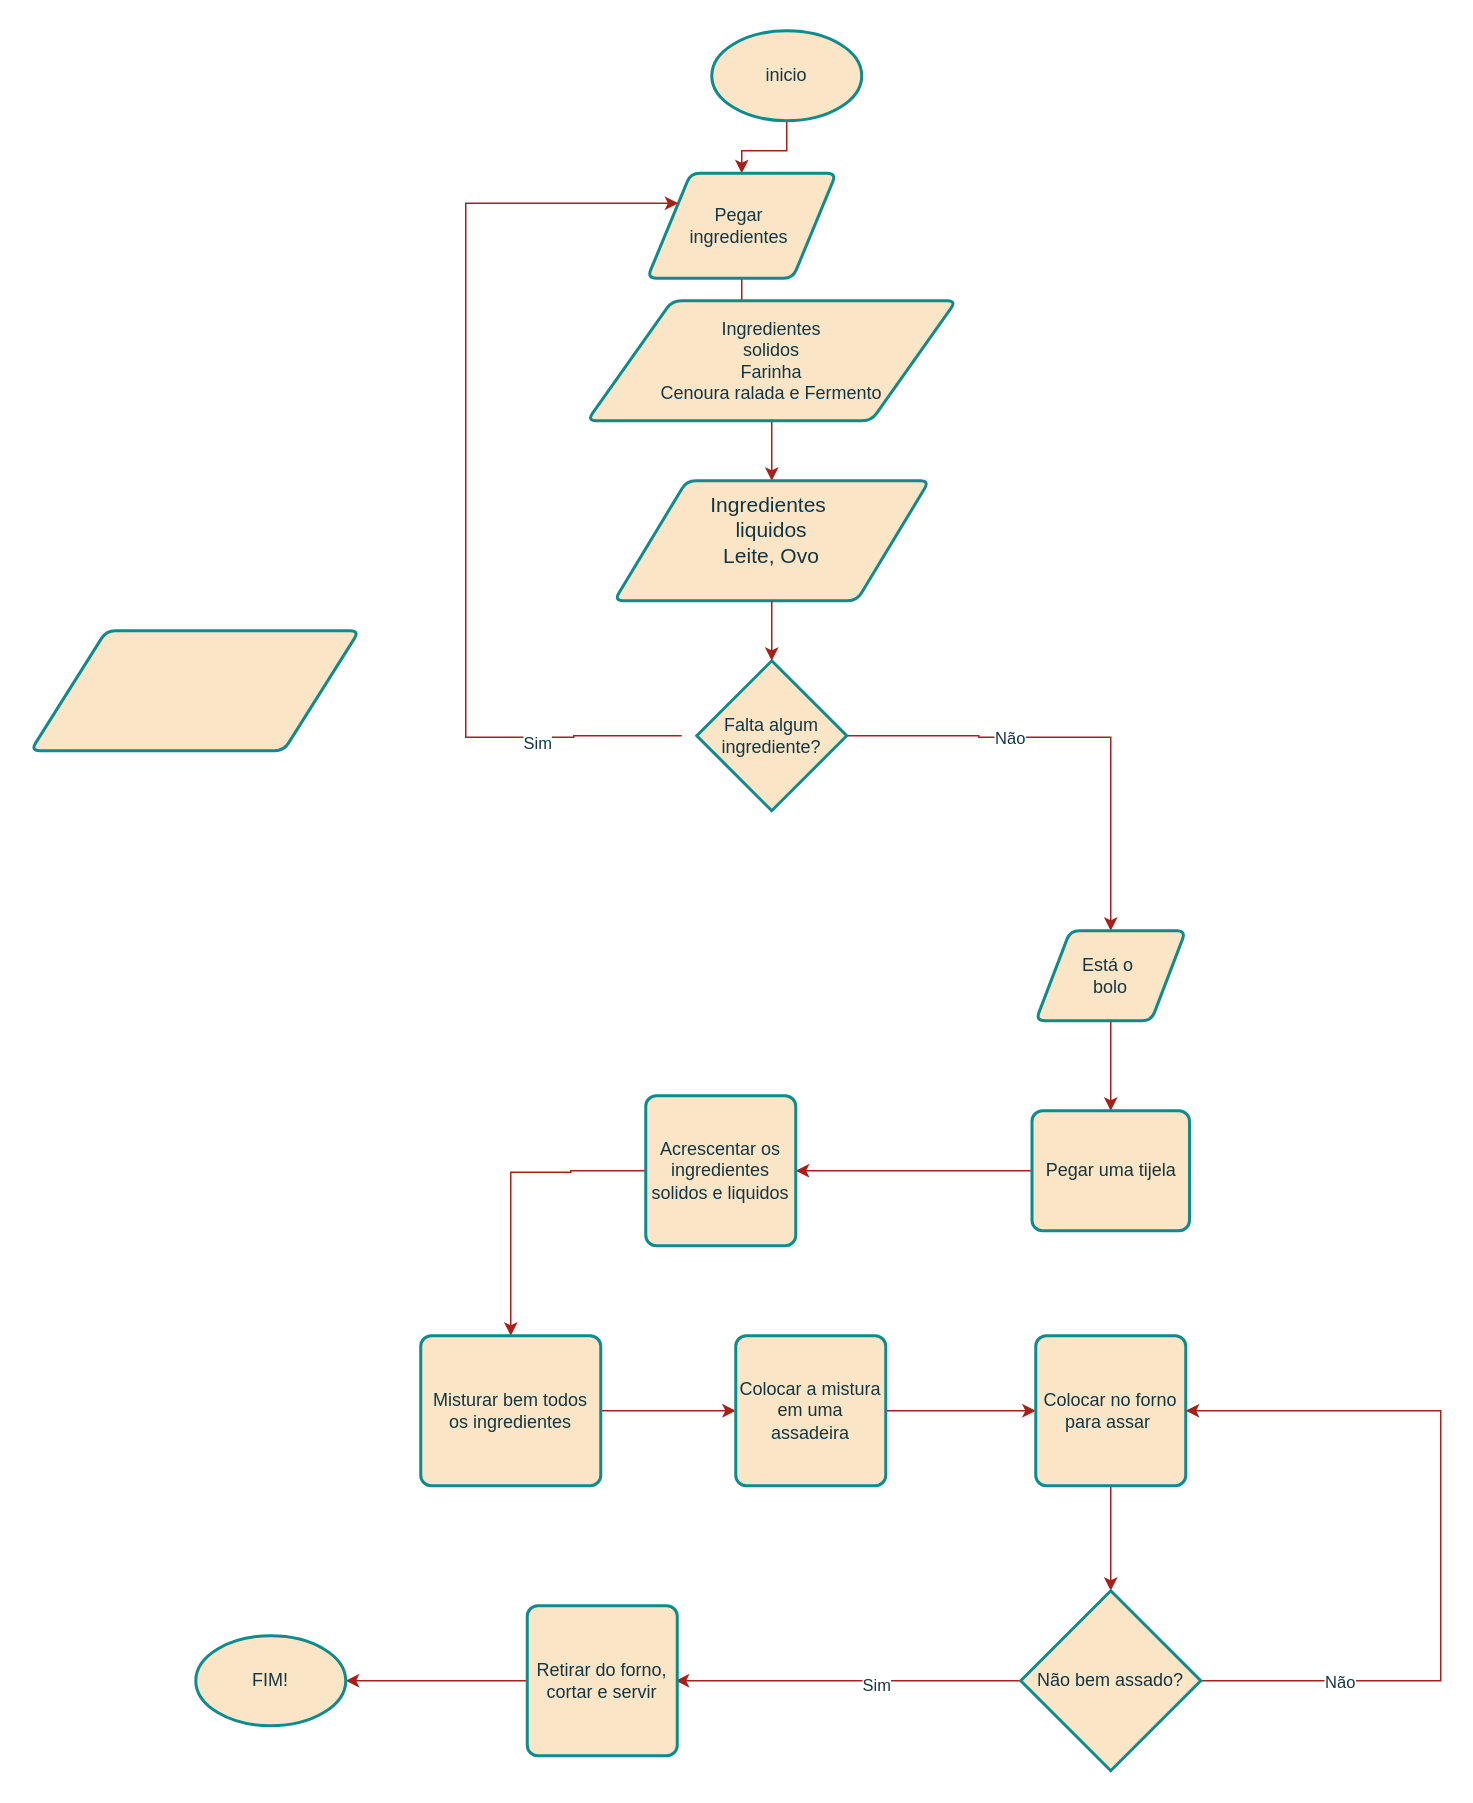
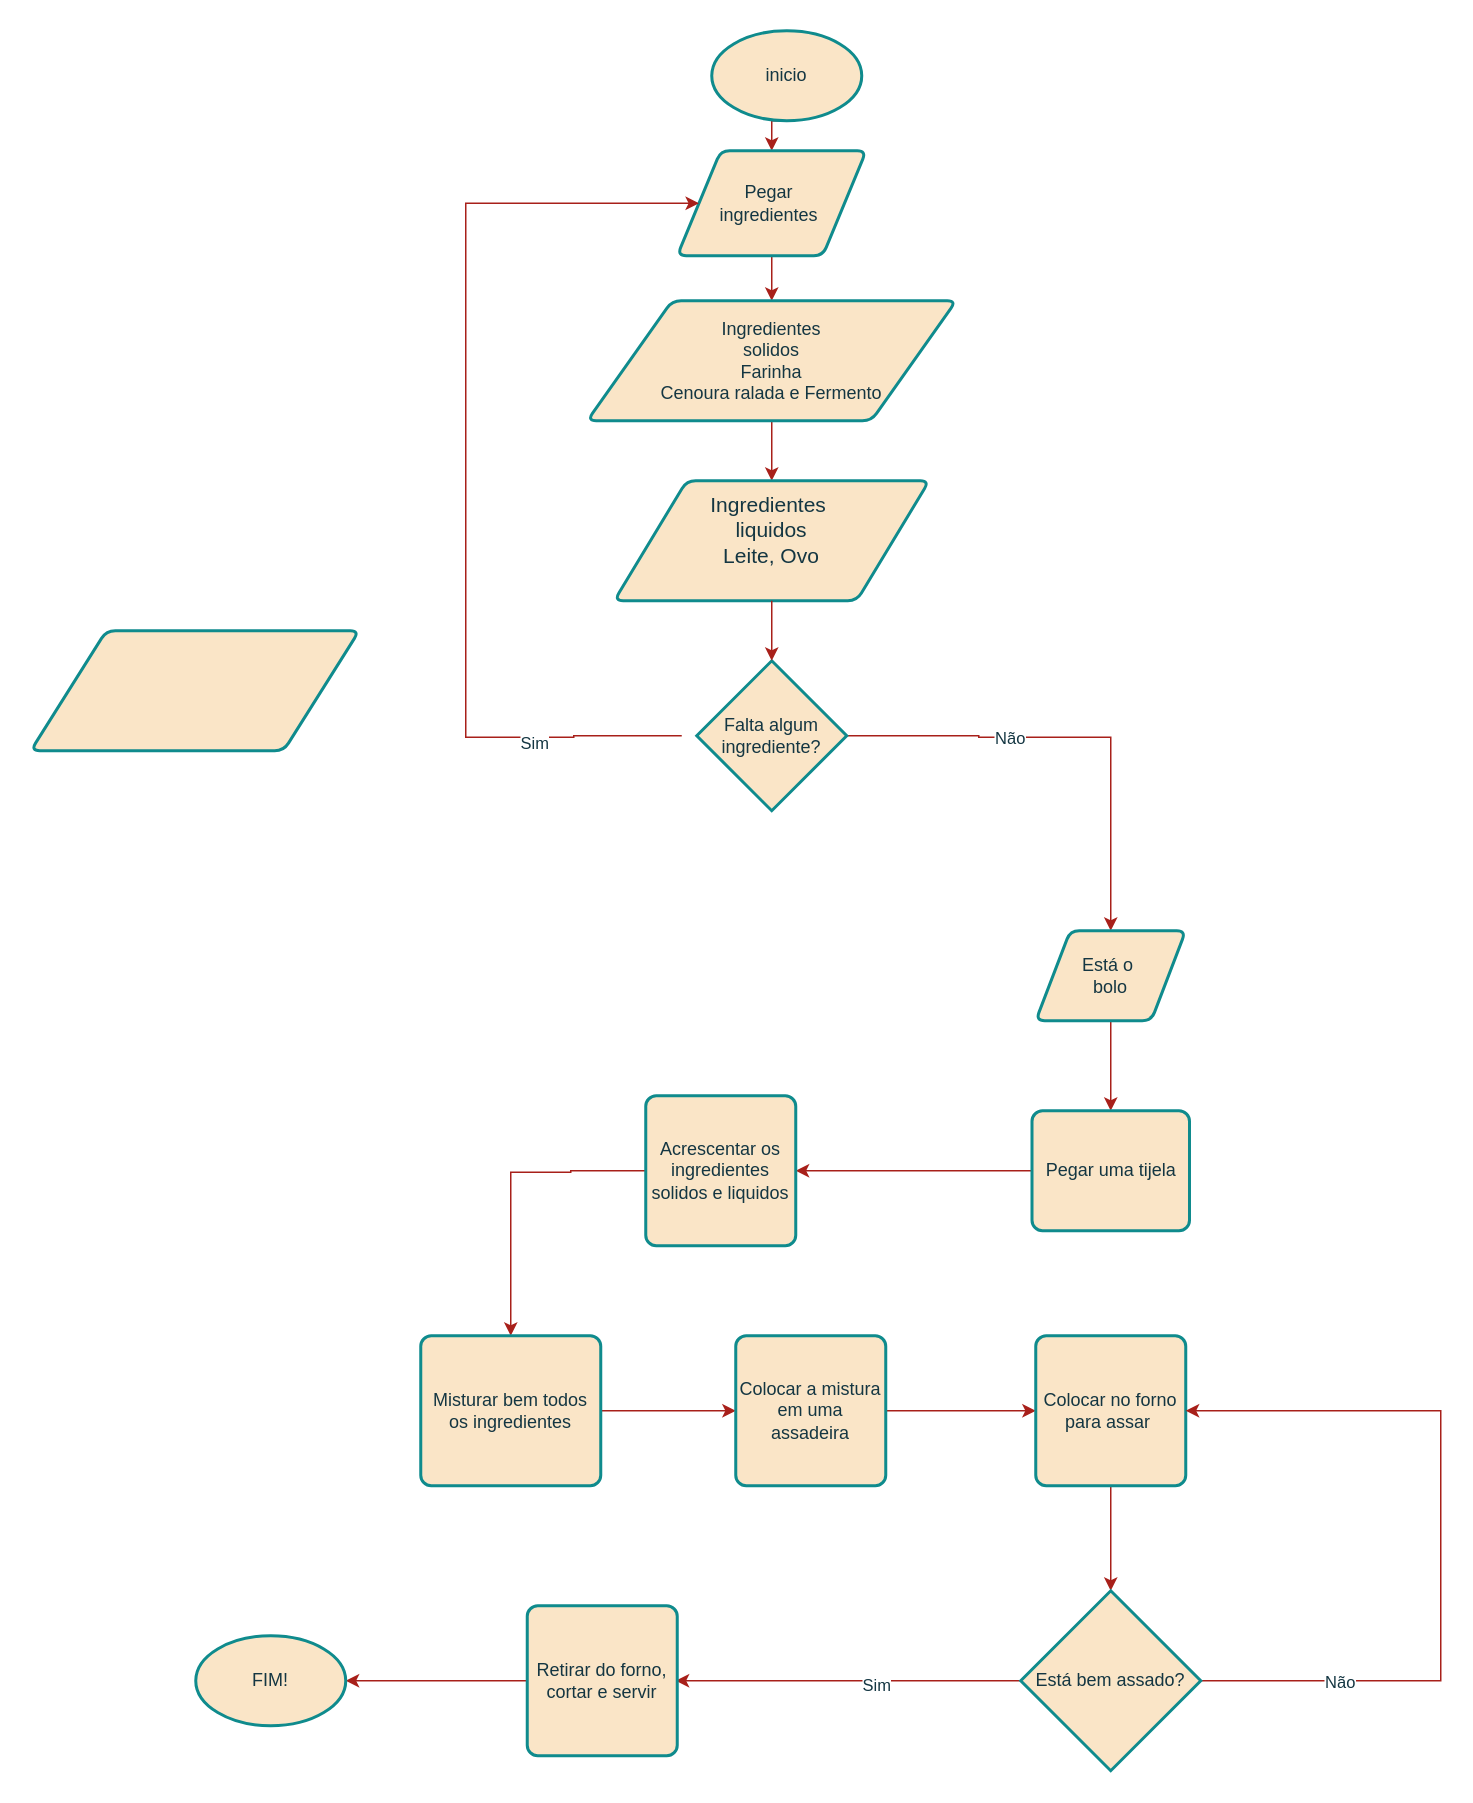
node "Pegar ingredientes": moved (742, 226) -> (772, 203)
node "Não bem assado?": label "Não bem assado?" -> "Está bem assado?"
